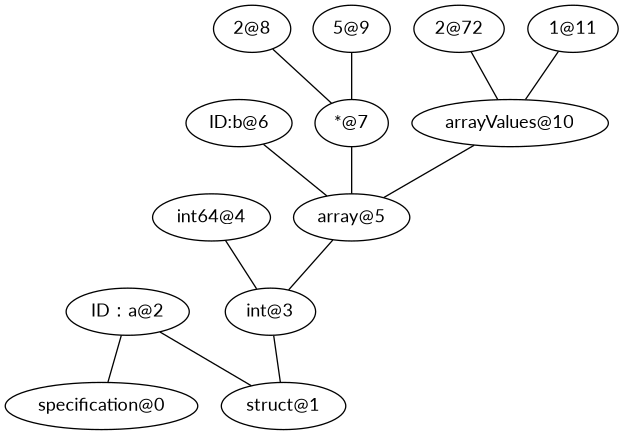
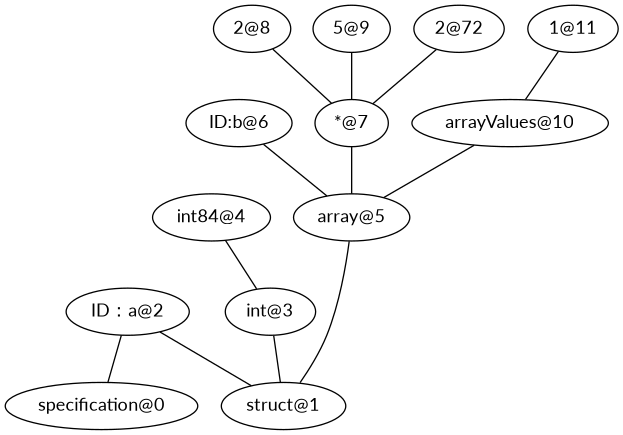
edge "2@72" -- "arrayValues@10": now "2@72" -- "*@7"
node "int64@4": label "int64@4" -> "int84@4"
edge "array@5" -- "int@3": now "array@5" -- "struct@1"
